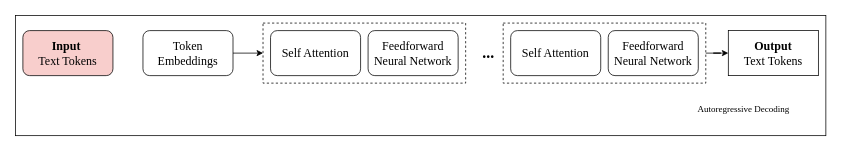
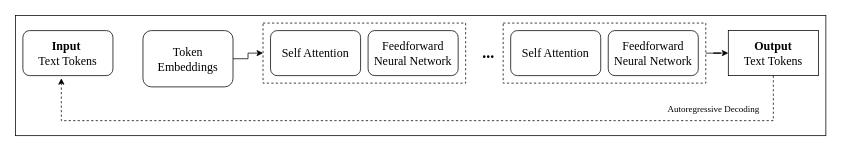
node "Input Text Tokens": fillcolor #f8cecc -> #ffffff
node "Token Embeddings": size 90x45 -> 90x56
node "Autoregressive Decoding": moved (743, 109) -> (713, 109)
edge "Output Text Tokens" -> "Input Text Tokens": added
